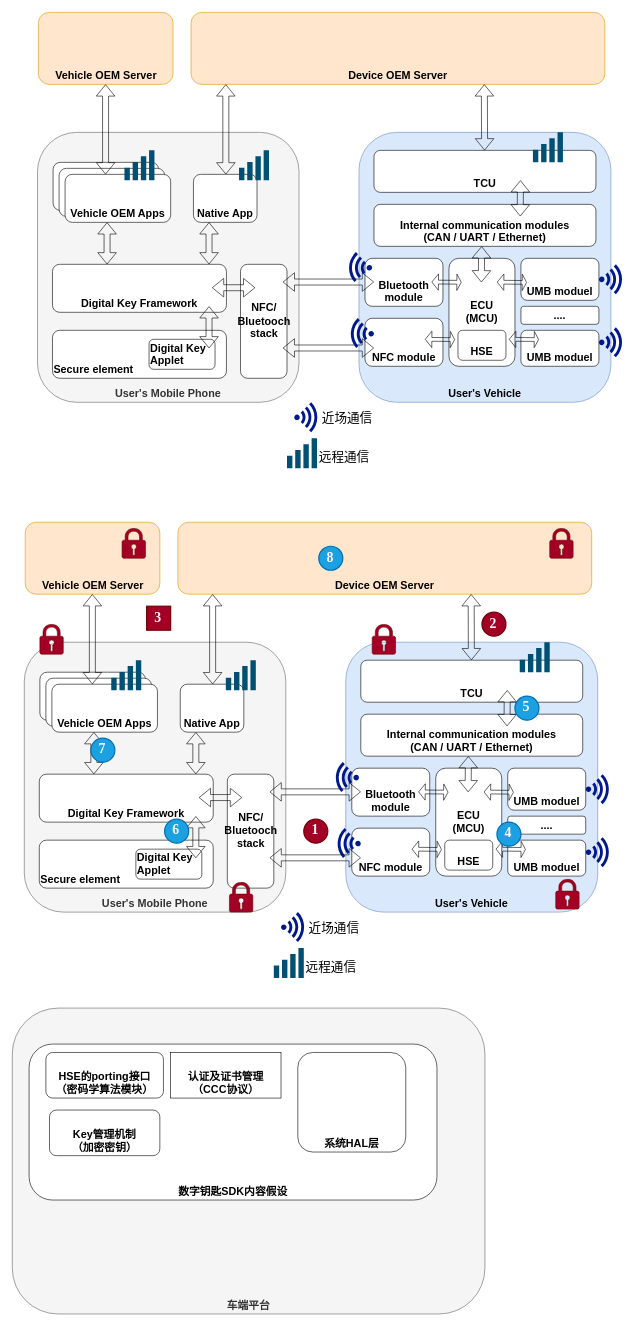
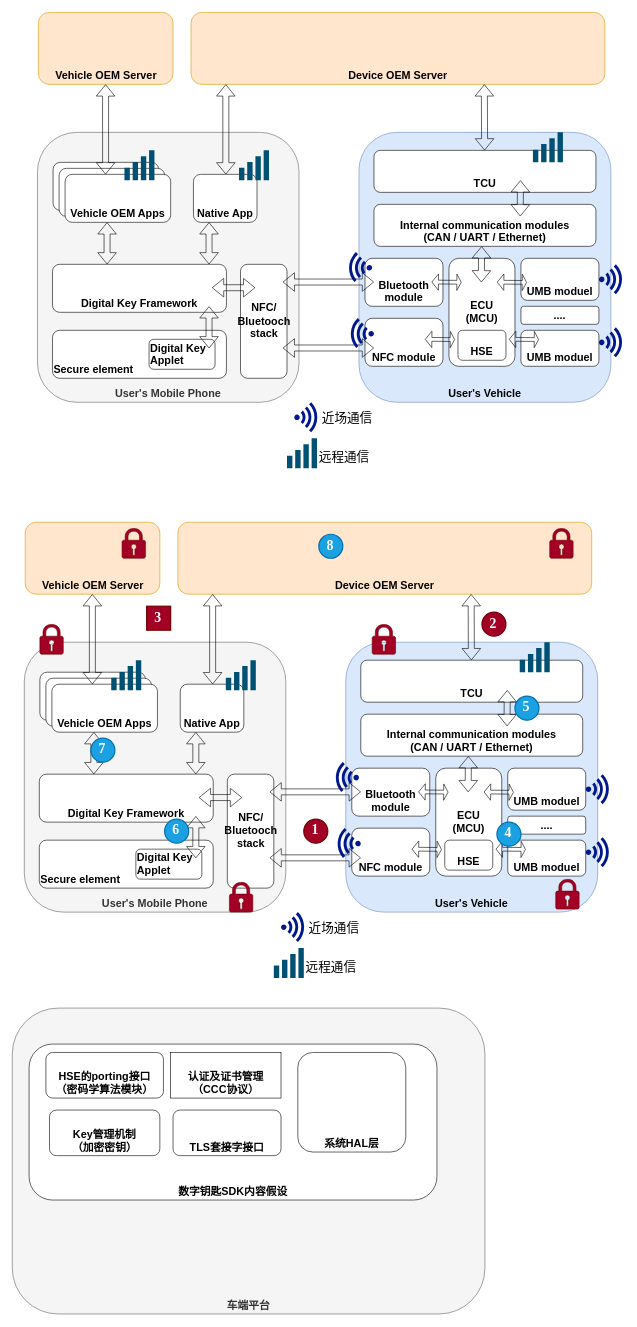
node "8": moved (331, 558) -> (331, 546)
node "TLS套接字接口": added
